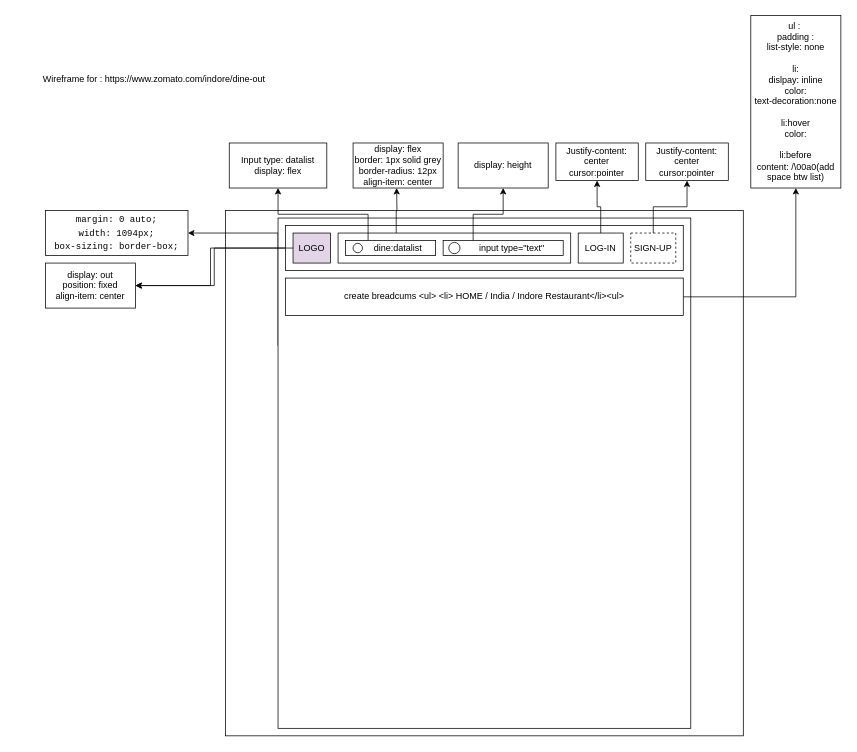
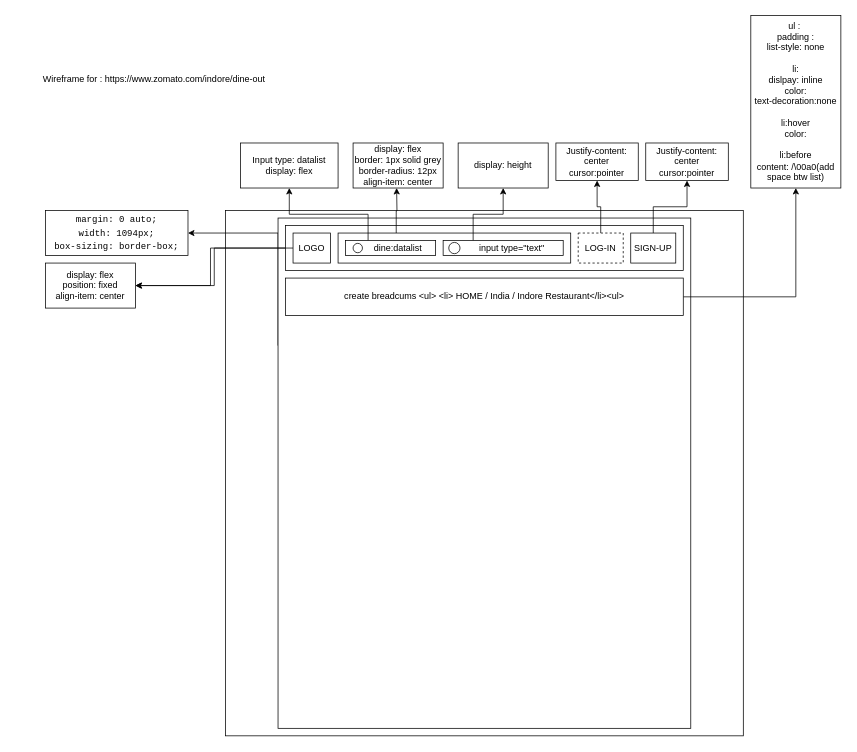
node "Input type: datalist display: flex": moved (278, 165) -> (289, 165)
node "LOGO": fillcolor #e1d5e7 -> #ffffff
node "LOG-IN": style solid -> dashed
node "SIGN-UP": style dashed -> solid
node "display: out position: fixed align-item: center": label "display: out position: fixed align-item: center" -> "display: flex position: fixed align-item: center"
